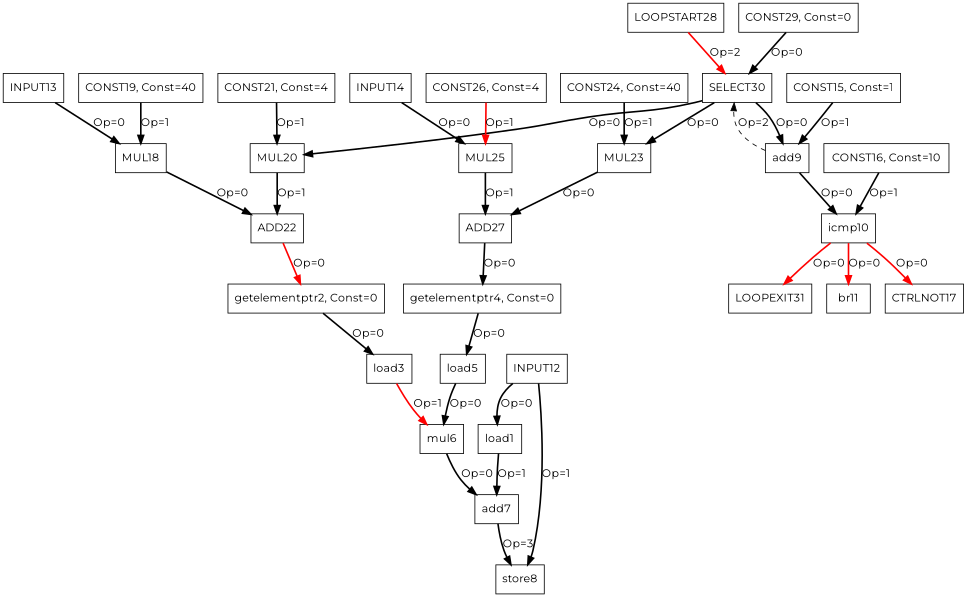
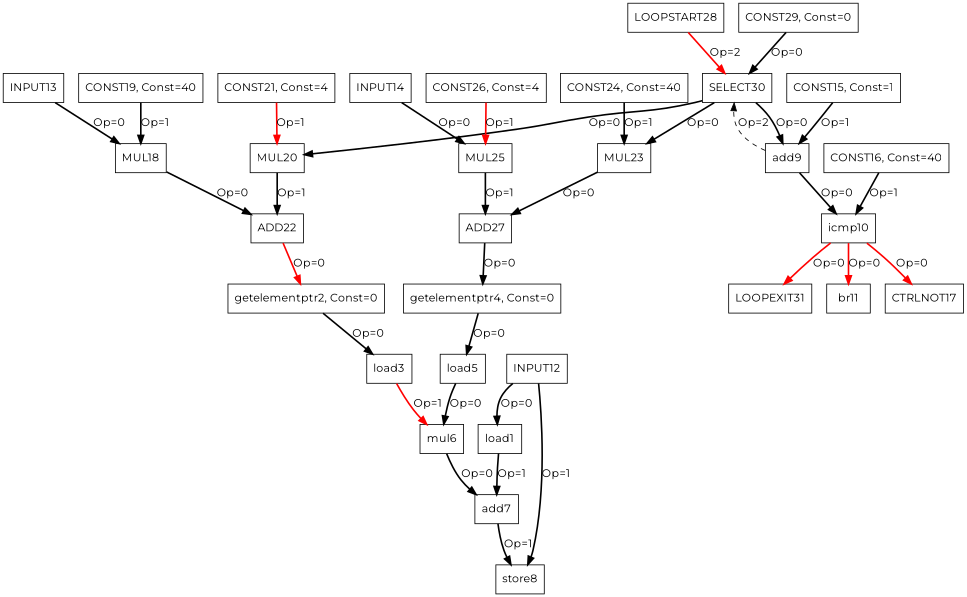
edge "CONST21, Const=4" -> "MUL20": color black -> red
node "CONST16, Const=10": label "CONST16, Const=10" -> "CONST16, Const=40"
edge "add7" -> "store8": label "Op=3" -> "Op=1"
